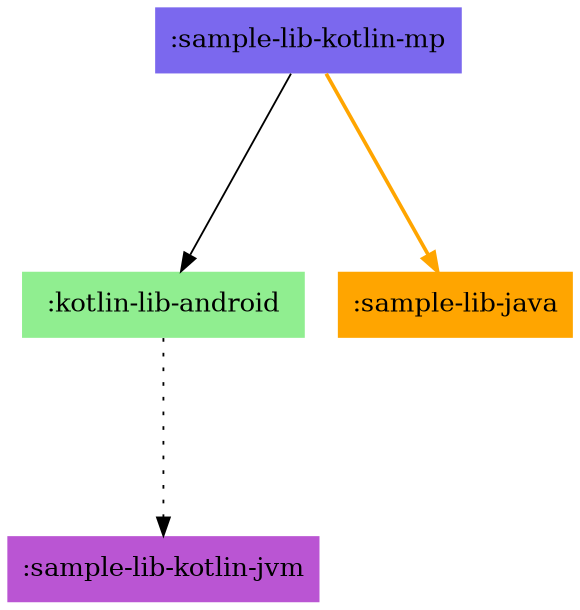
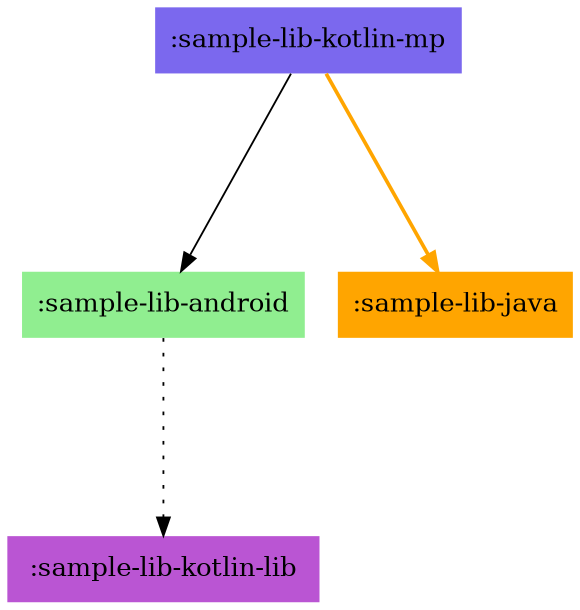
node ":kotlin-lib-android": label ":kotlin-lib-android" -> ":sample-lib-android"
node ":sample-lib-kotlin-jvm": label ":sample-lib-kotlin-jvm" -> ":sample-lib-kotlin-lib"
